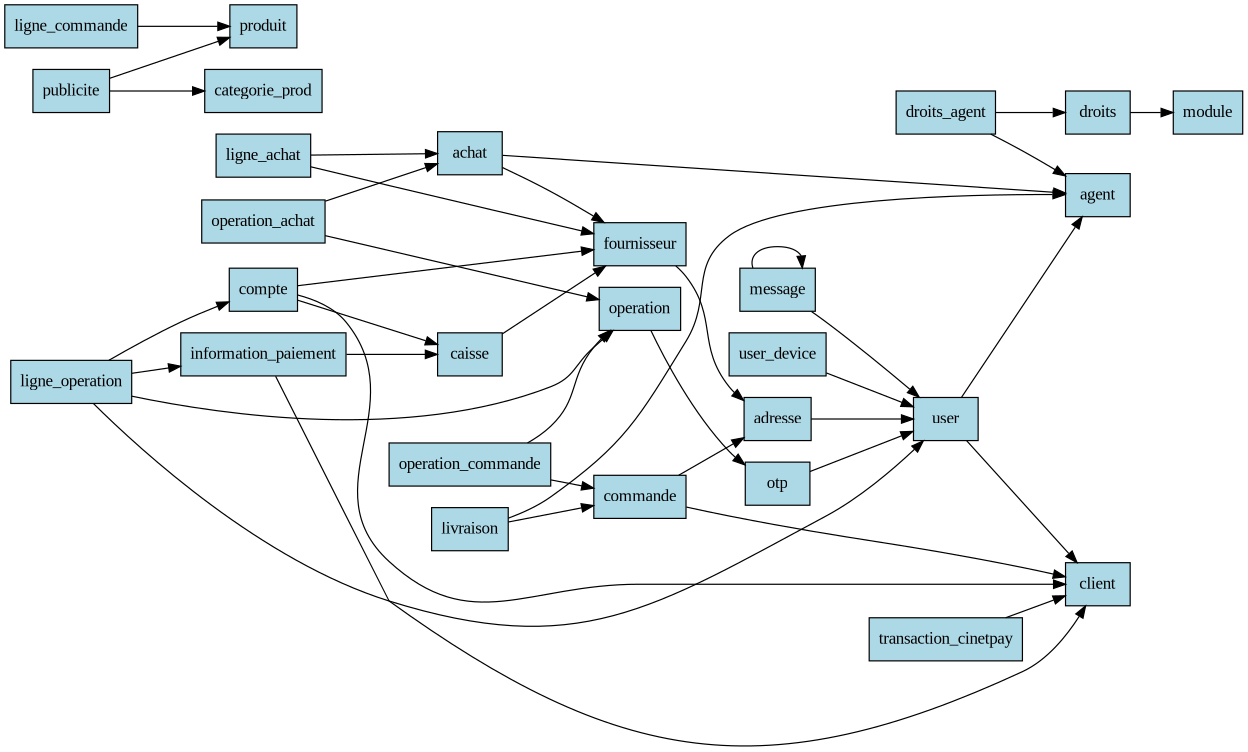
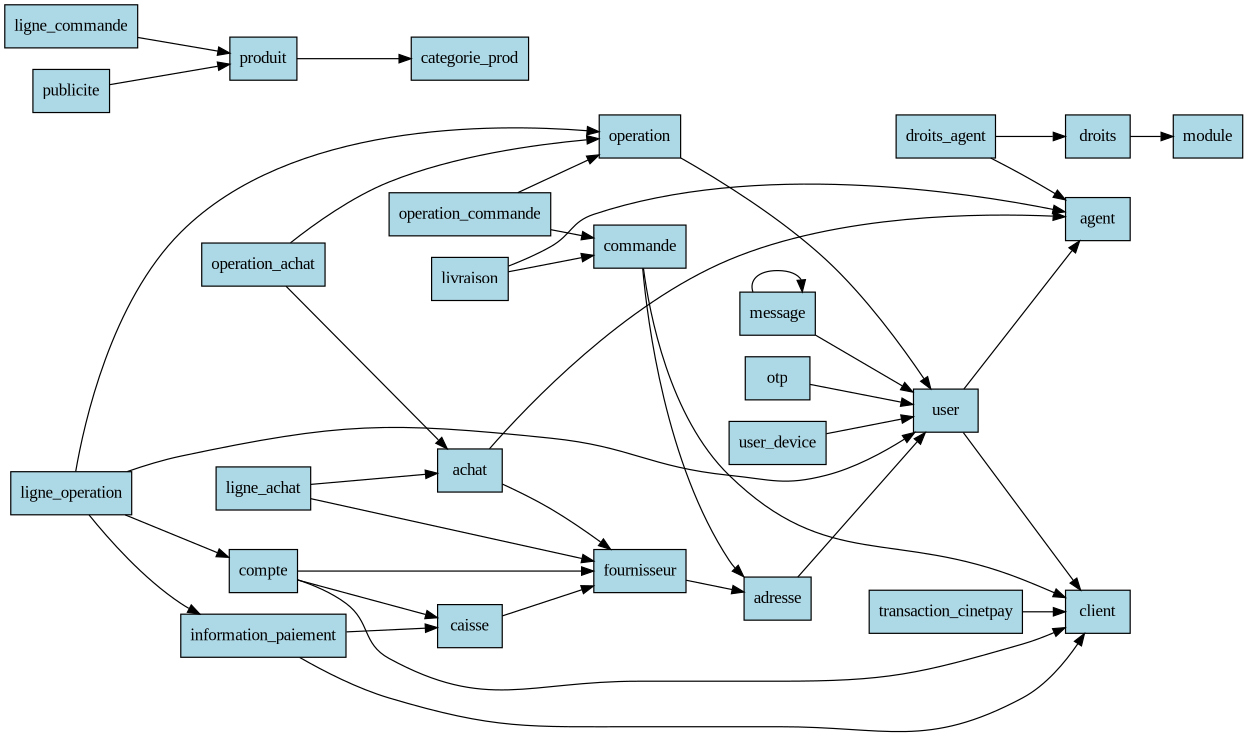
edge "publicite" -> "categorie_prod": now "produit" -> "categorie_prod"
edge "operation" -> "otp": now "operation" -> "user"
